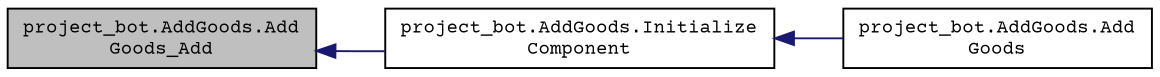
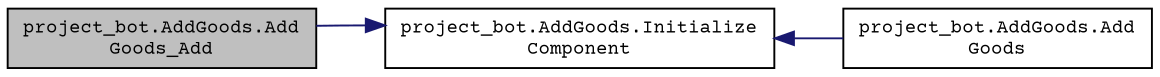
edge "project_bot.AddGoods.Initialize Component" -> "project_bot.AddGoods.Add Goods_Add": reversed
